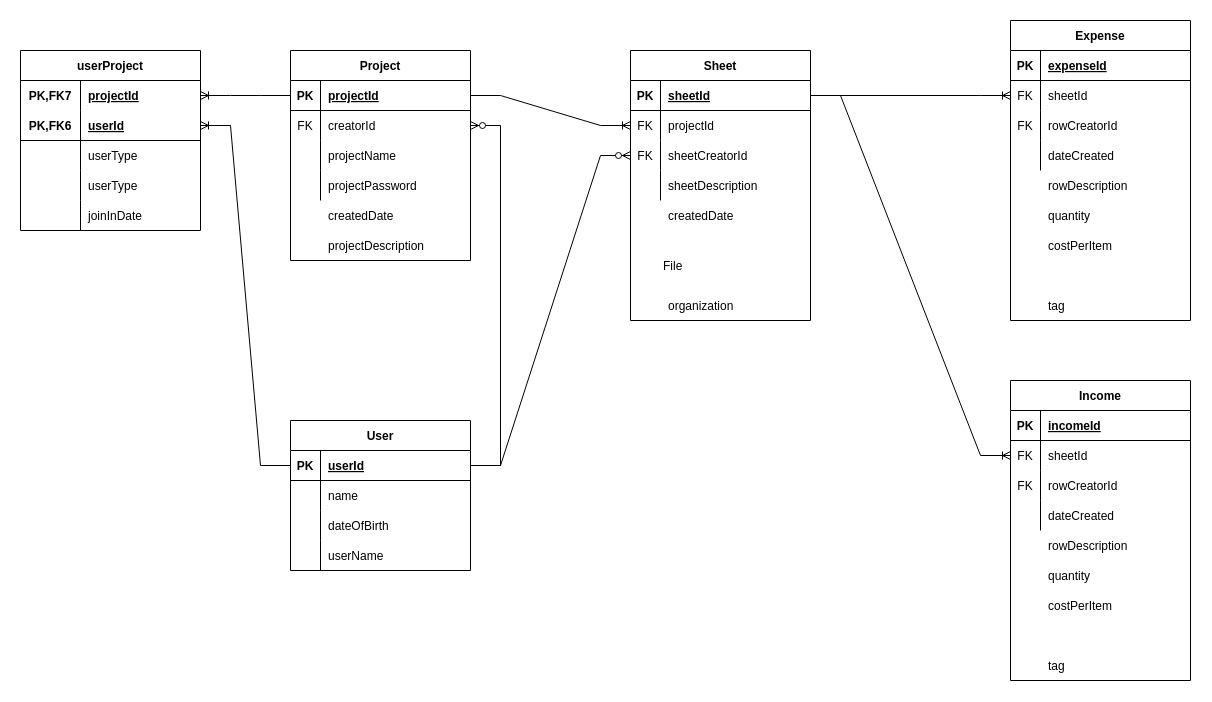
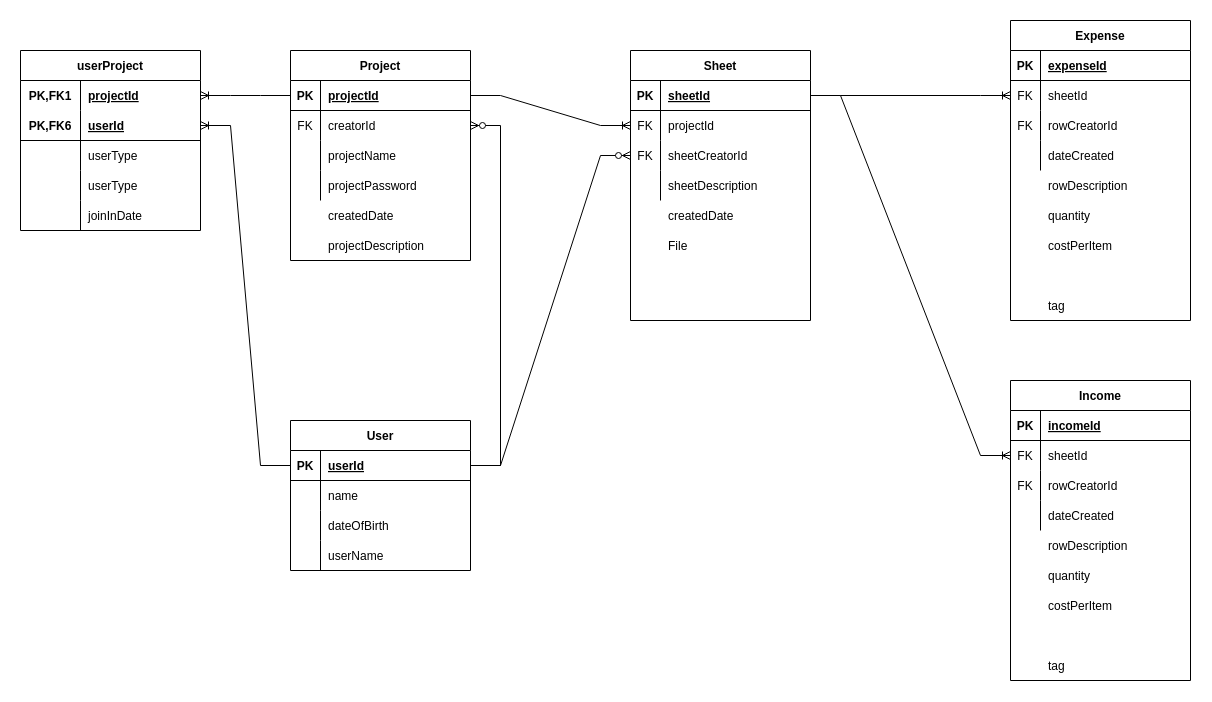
node "PK,FK7": label "PK,FK7" -> "PK,FK1"
node "File": moved (731, 266) -> (736, 246)
node "organization": removed
